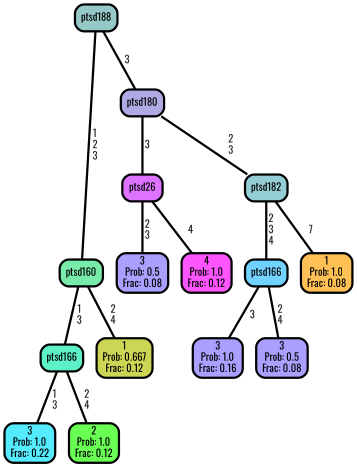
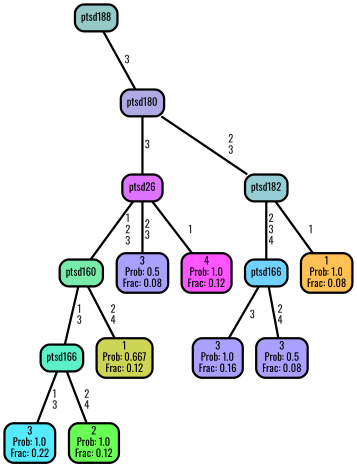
edge "ptsd188" -- "ptsd160": now "ptsd26" -- "ptsd160"
edge "ptsd26" -- "4 Prob: 1.0 Frac: 0.12": label " 4" -> " 1"
edge "ptsd182" -- "1 Prob: 1.0 Frac: 0.08": label " 7" -> " 1"
